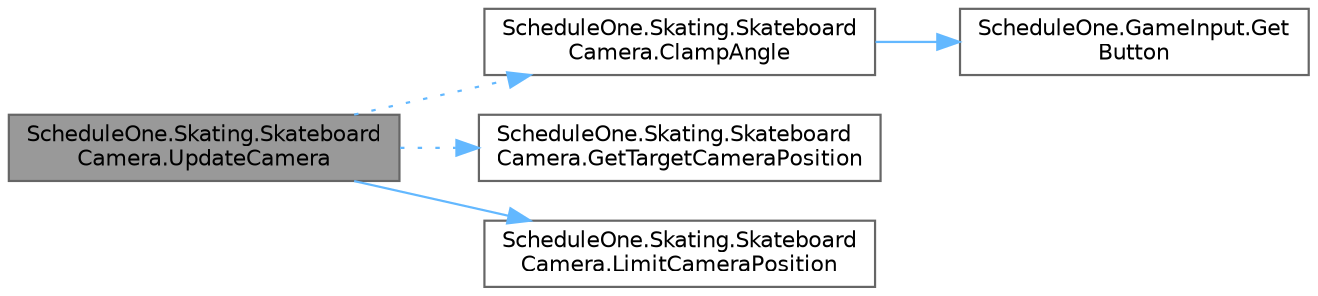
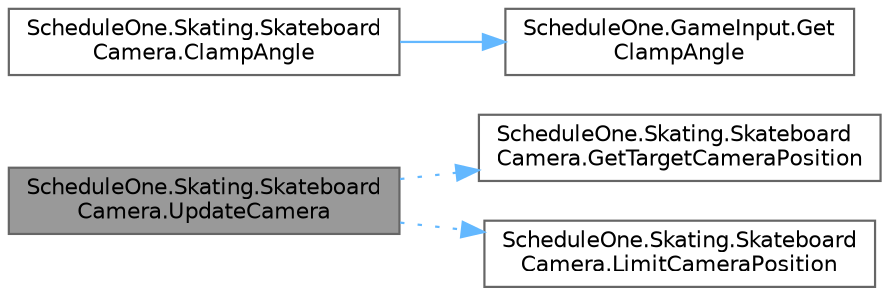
node "ScheduleOne.GameInput.Get Button": label "ScheduleOne.GameInput.Get Button" -> "ScheduleOne.GameInput.Get ClampAngle"
edge "ScheduleOne.Skating.Skateboard Camera.UpdateCamera" -> "ScheduleOne.Skating.Skateboard Camera.ClampAngle": removed
edge "ScheduleOne.Skating.Skateboard Camera.UpdateCamera" -> "ScheduleOne.Skating.Skateboard Camera.LimitCameraPosition": style solid -> dotted
